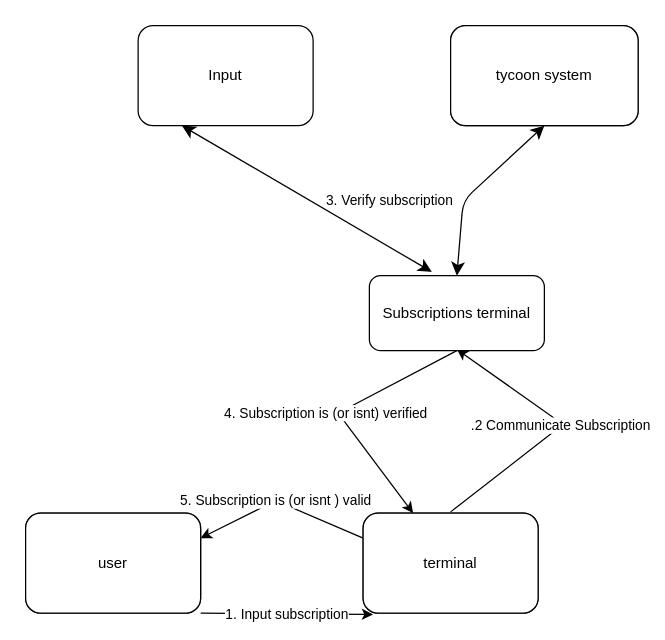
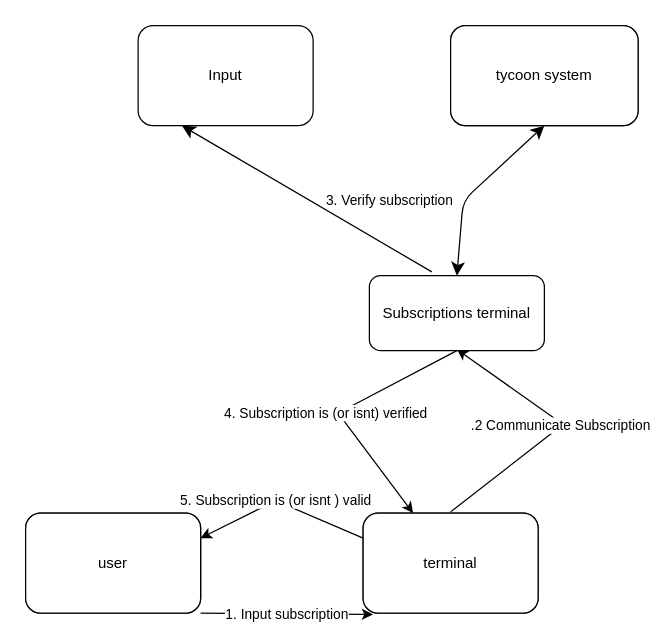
edge "Input" -- "Subscriptions terminal": arrowhead classic -> none
